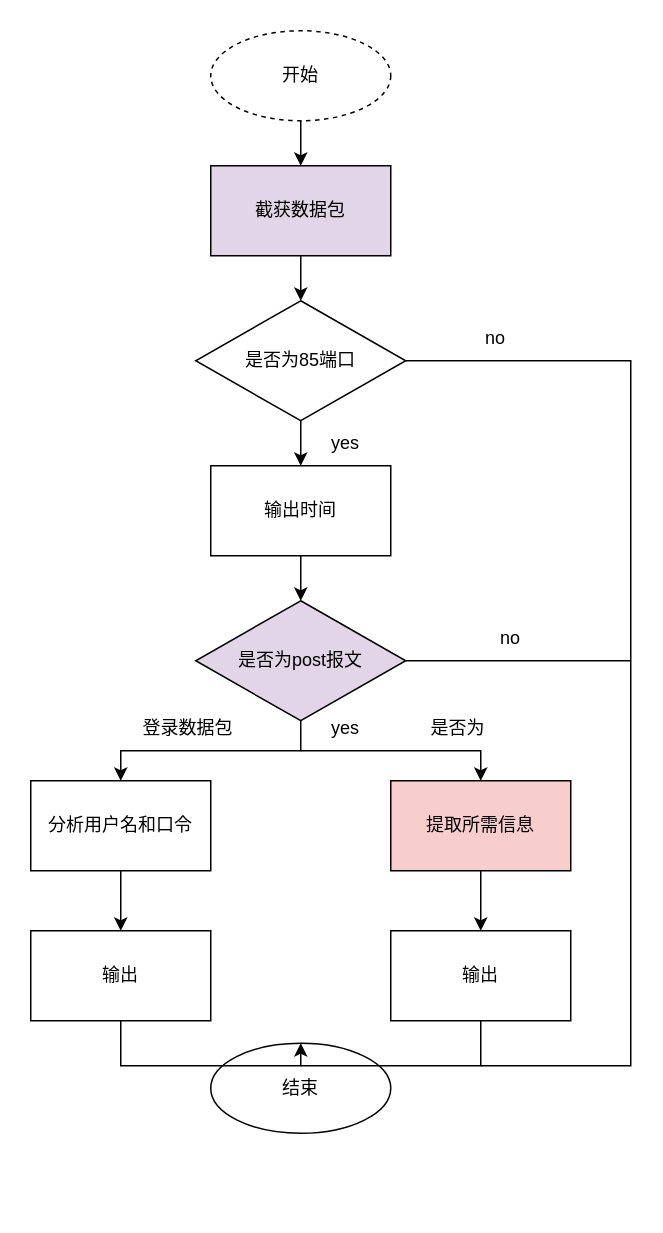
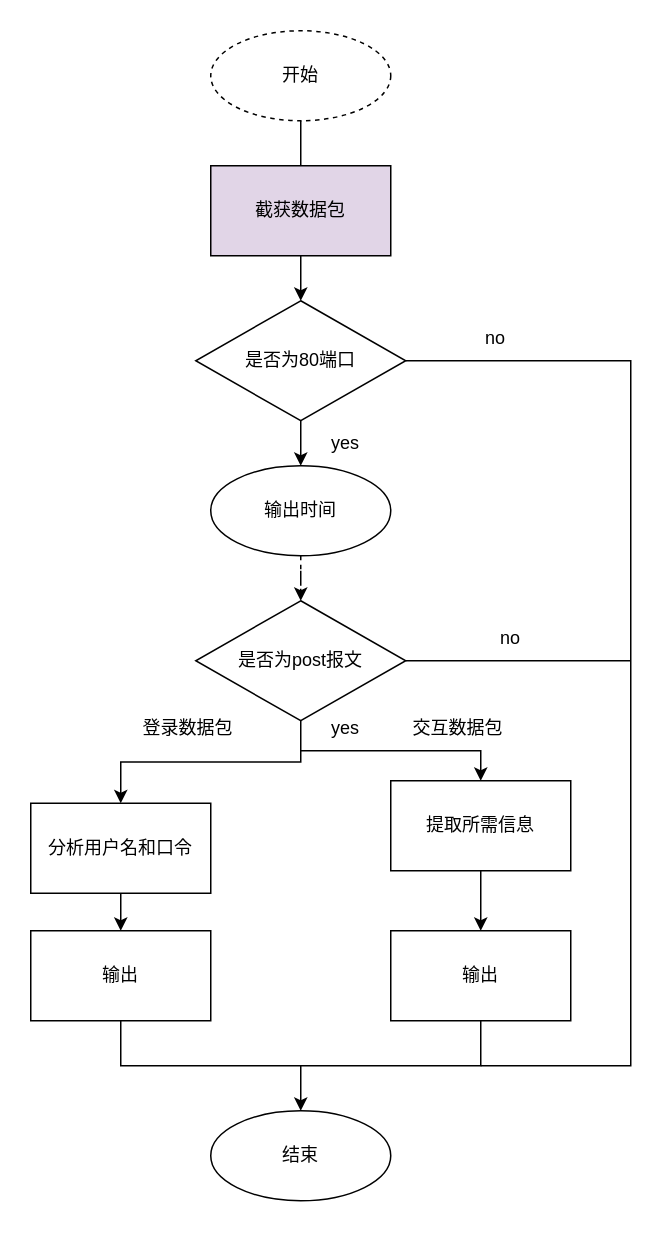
edge "开始" -> "截获数据包": arrowhead classic -> none
node "是否为85端口": label "是否为85端口" -> "是否为80端口"
node "输出时间": shape rectangle -> ellipse
edge "输出时间" -> "是否为post报文": style solid -> dashed
node "是否为post报文": fillcolor #e1d5e7 -> #ffffff
node "是否为": label "是否为" -> "交互数据包"
node "分析用户名和口令": moved (121, 826) -> (121, 848)
node "提取所需信息": fillcolor #f8cecc -> #ffffff
node "结束": moved (301, 1088) -> (301, 1156)
